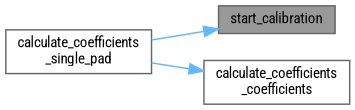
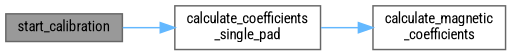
edge "calculate_coefficients _single_pad" -> "start_calibration": reversed
node "calculate_coefficients _coefficients": label "calculate_coefficients _coefficients" -> "calculate_magnetic _coefficients"
